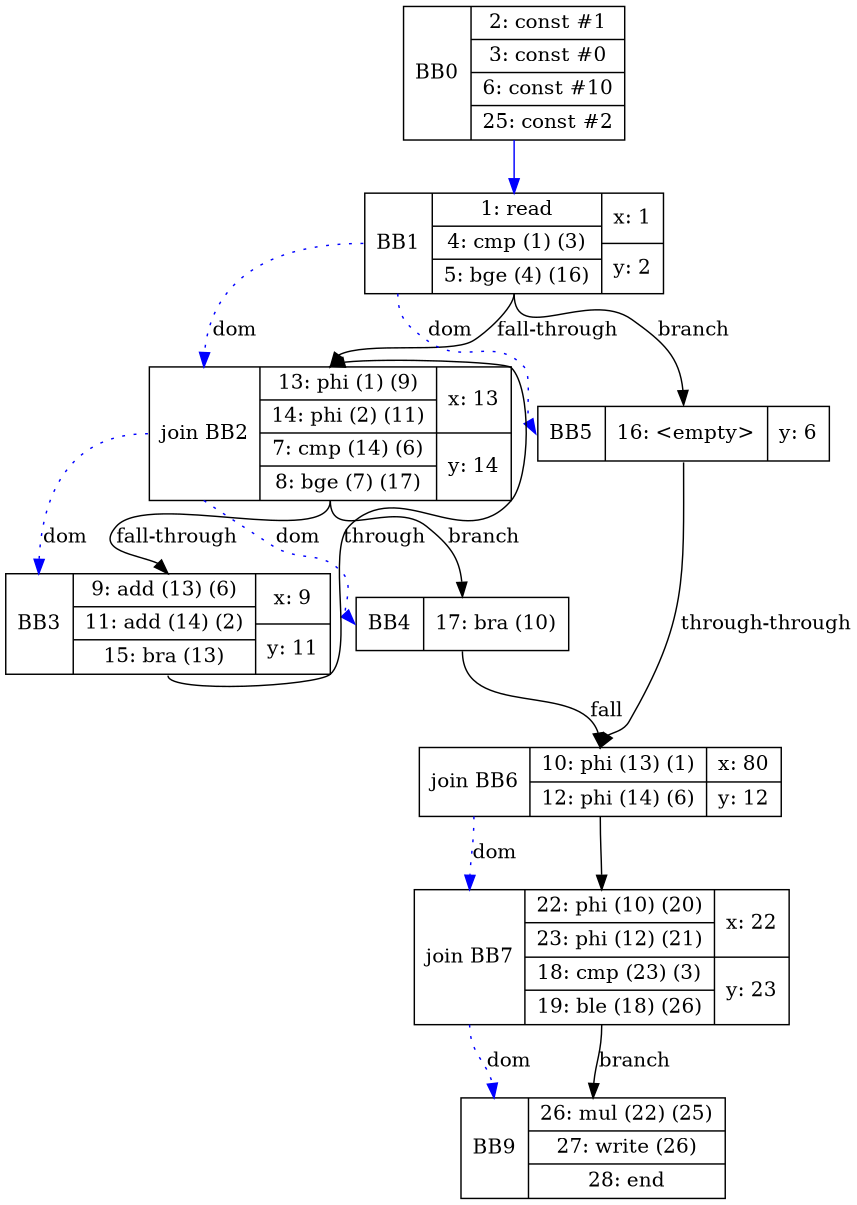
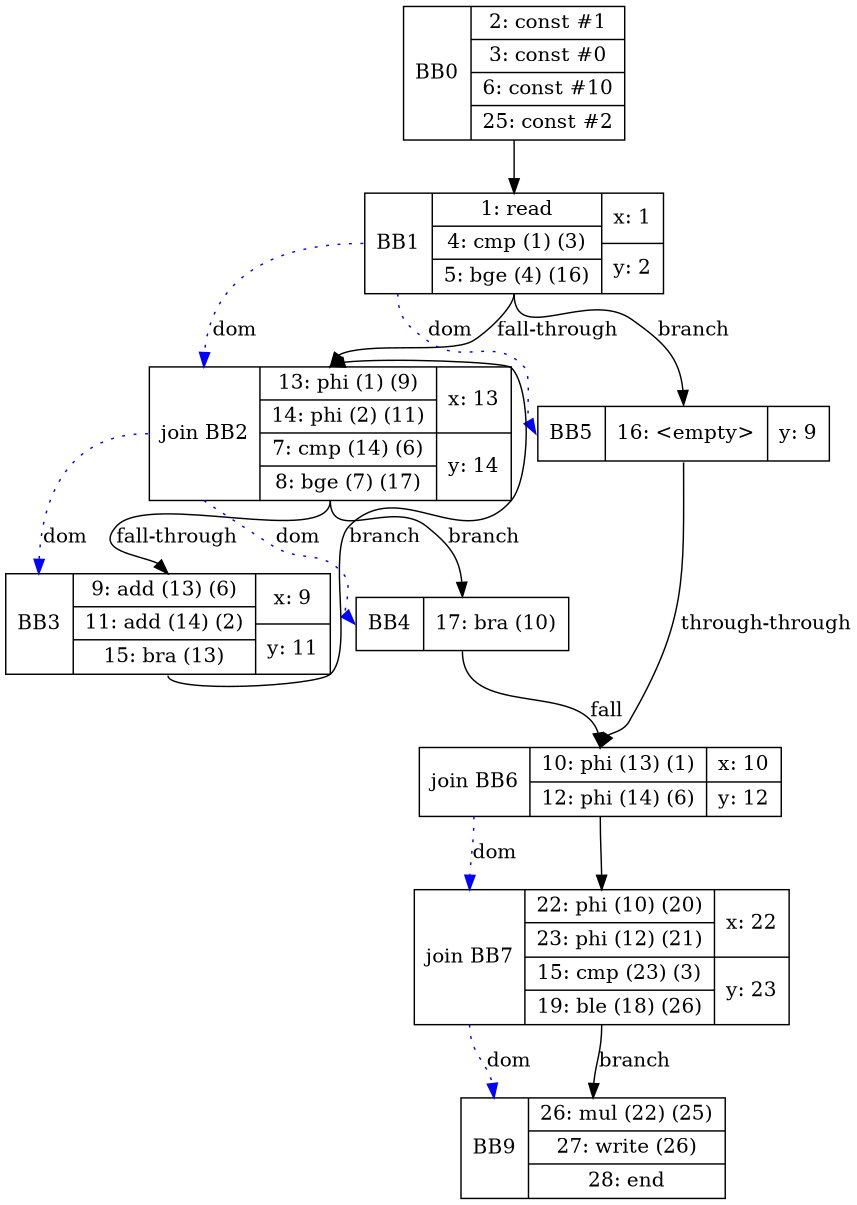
edge "BB0" -> "BB1": color blue -> black
node "BB5": text "y: 6" -> "y: 9"
edge "BB3" -> "join BB2": label "through" -> "branch"
node "join BB6": text "x: 80" -> "x: 10"
node "join BB7": text "18: cmp (23) (3)" -> "15: cmp (23) (3)"
